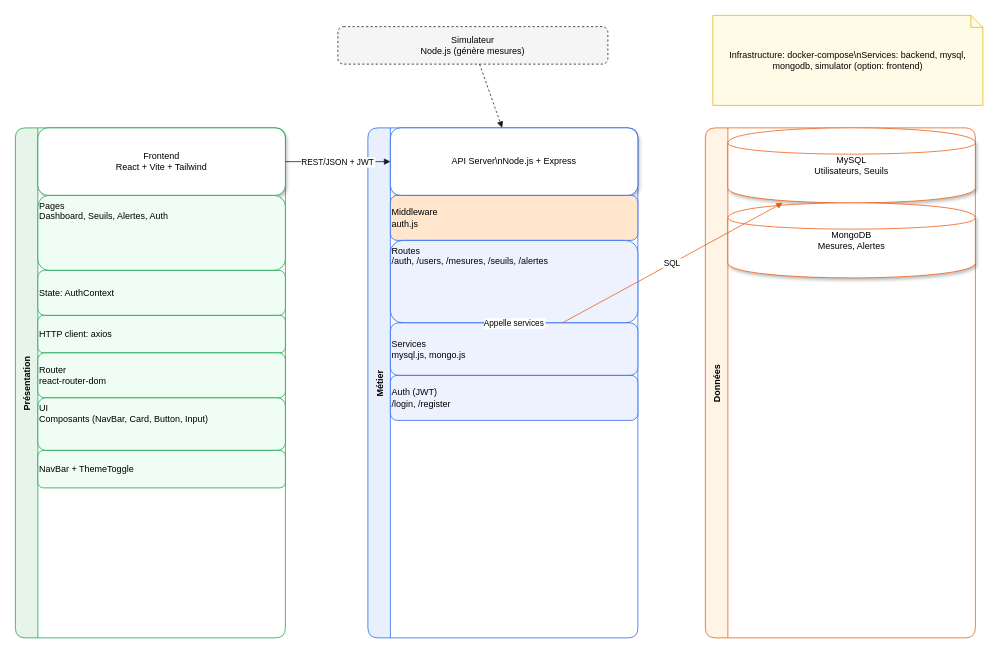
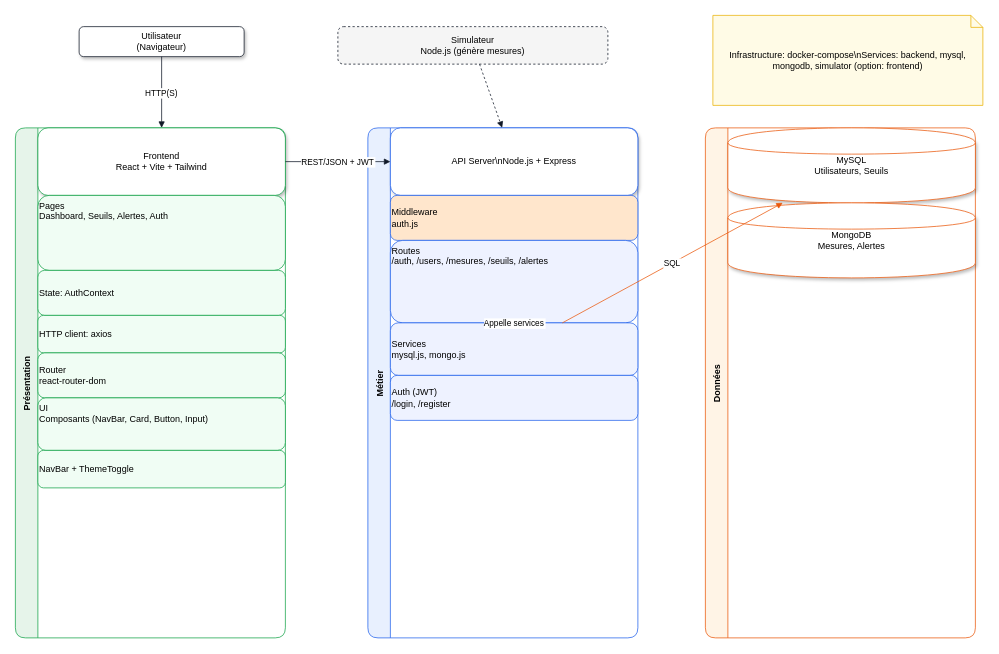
node "Utilisateur (Navigateur)": added
edge "Utilisateur (Navigateur)" -> "Frontend React + Vite + Tailwind": added, label "HTTP(S)"
